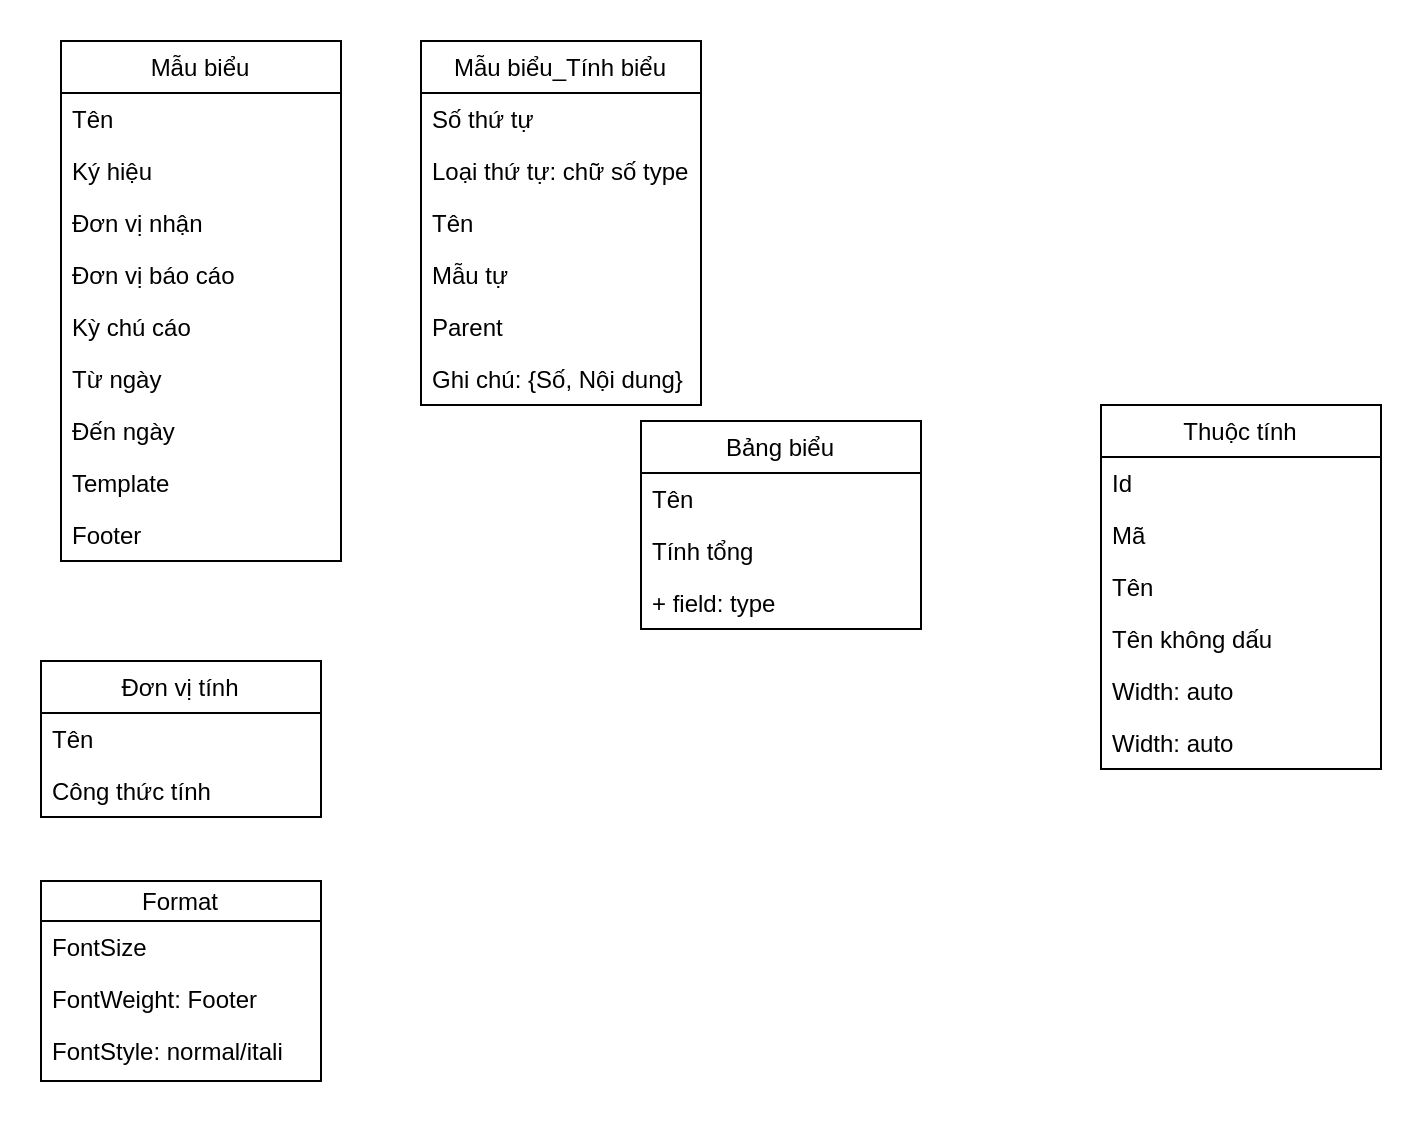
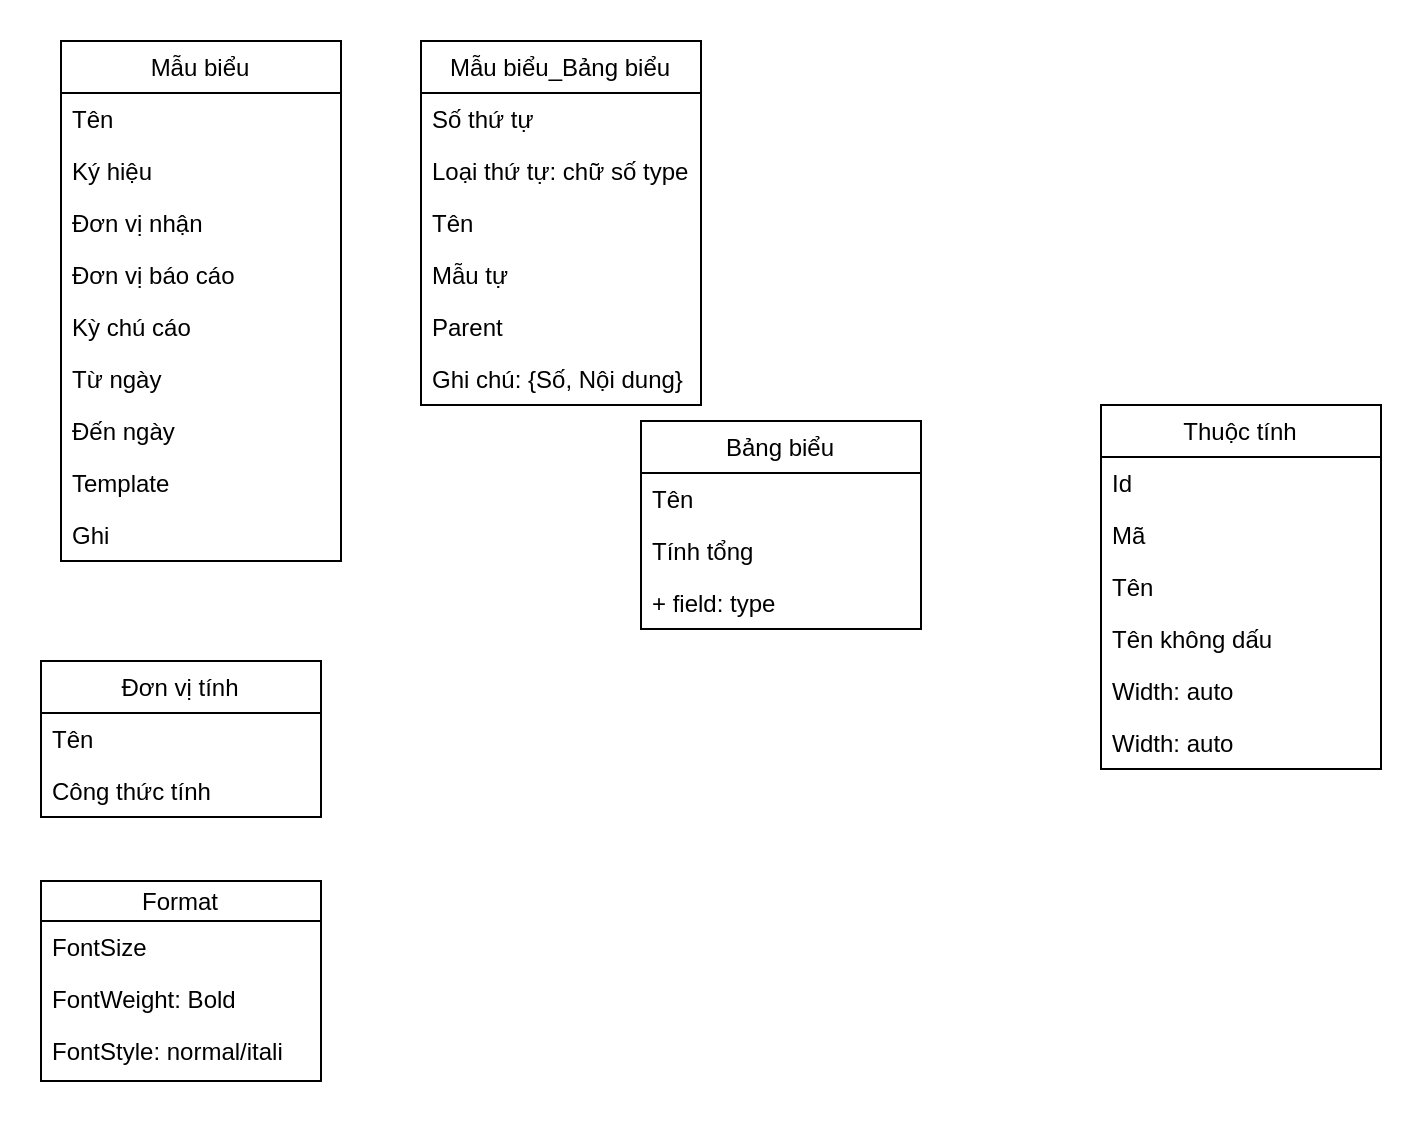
node "Mẫu biểu_Tính biểu": label "Mẫu biểu_Tính biểu" -> "Mẫu biểu_Bảng biểu"
node "Footer": label "Footer" -> "Ghi"
node "FontWeight: Footer": label "FontWeight: Footer" -> "FontWeight: Bold"
